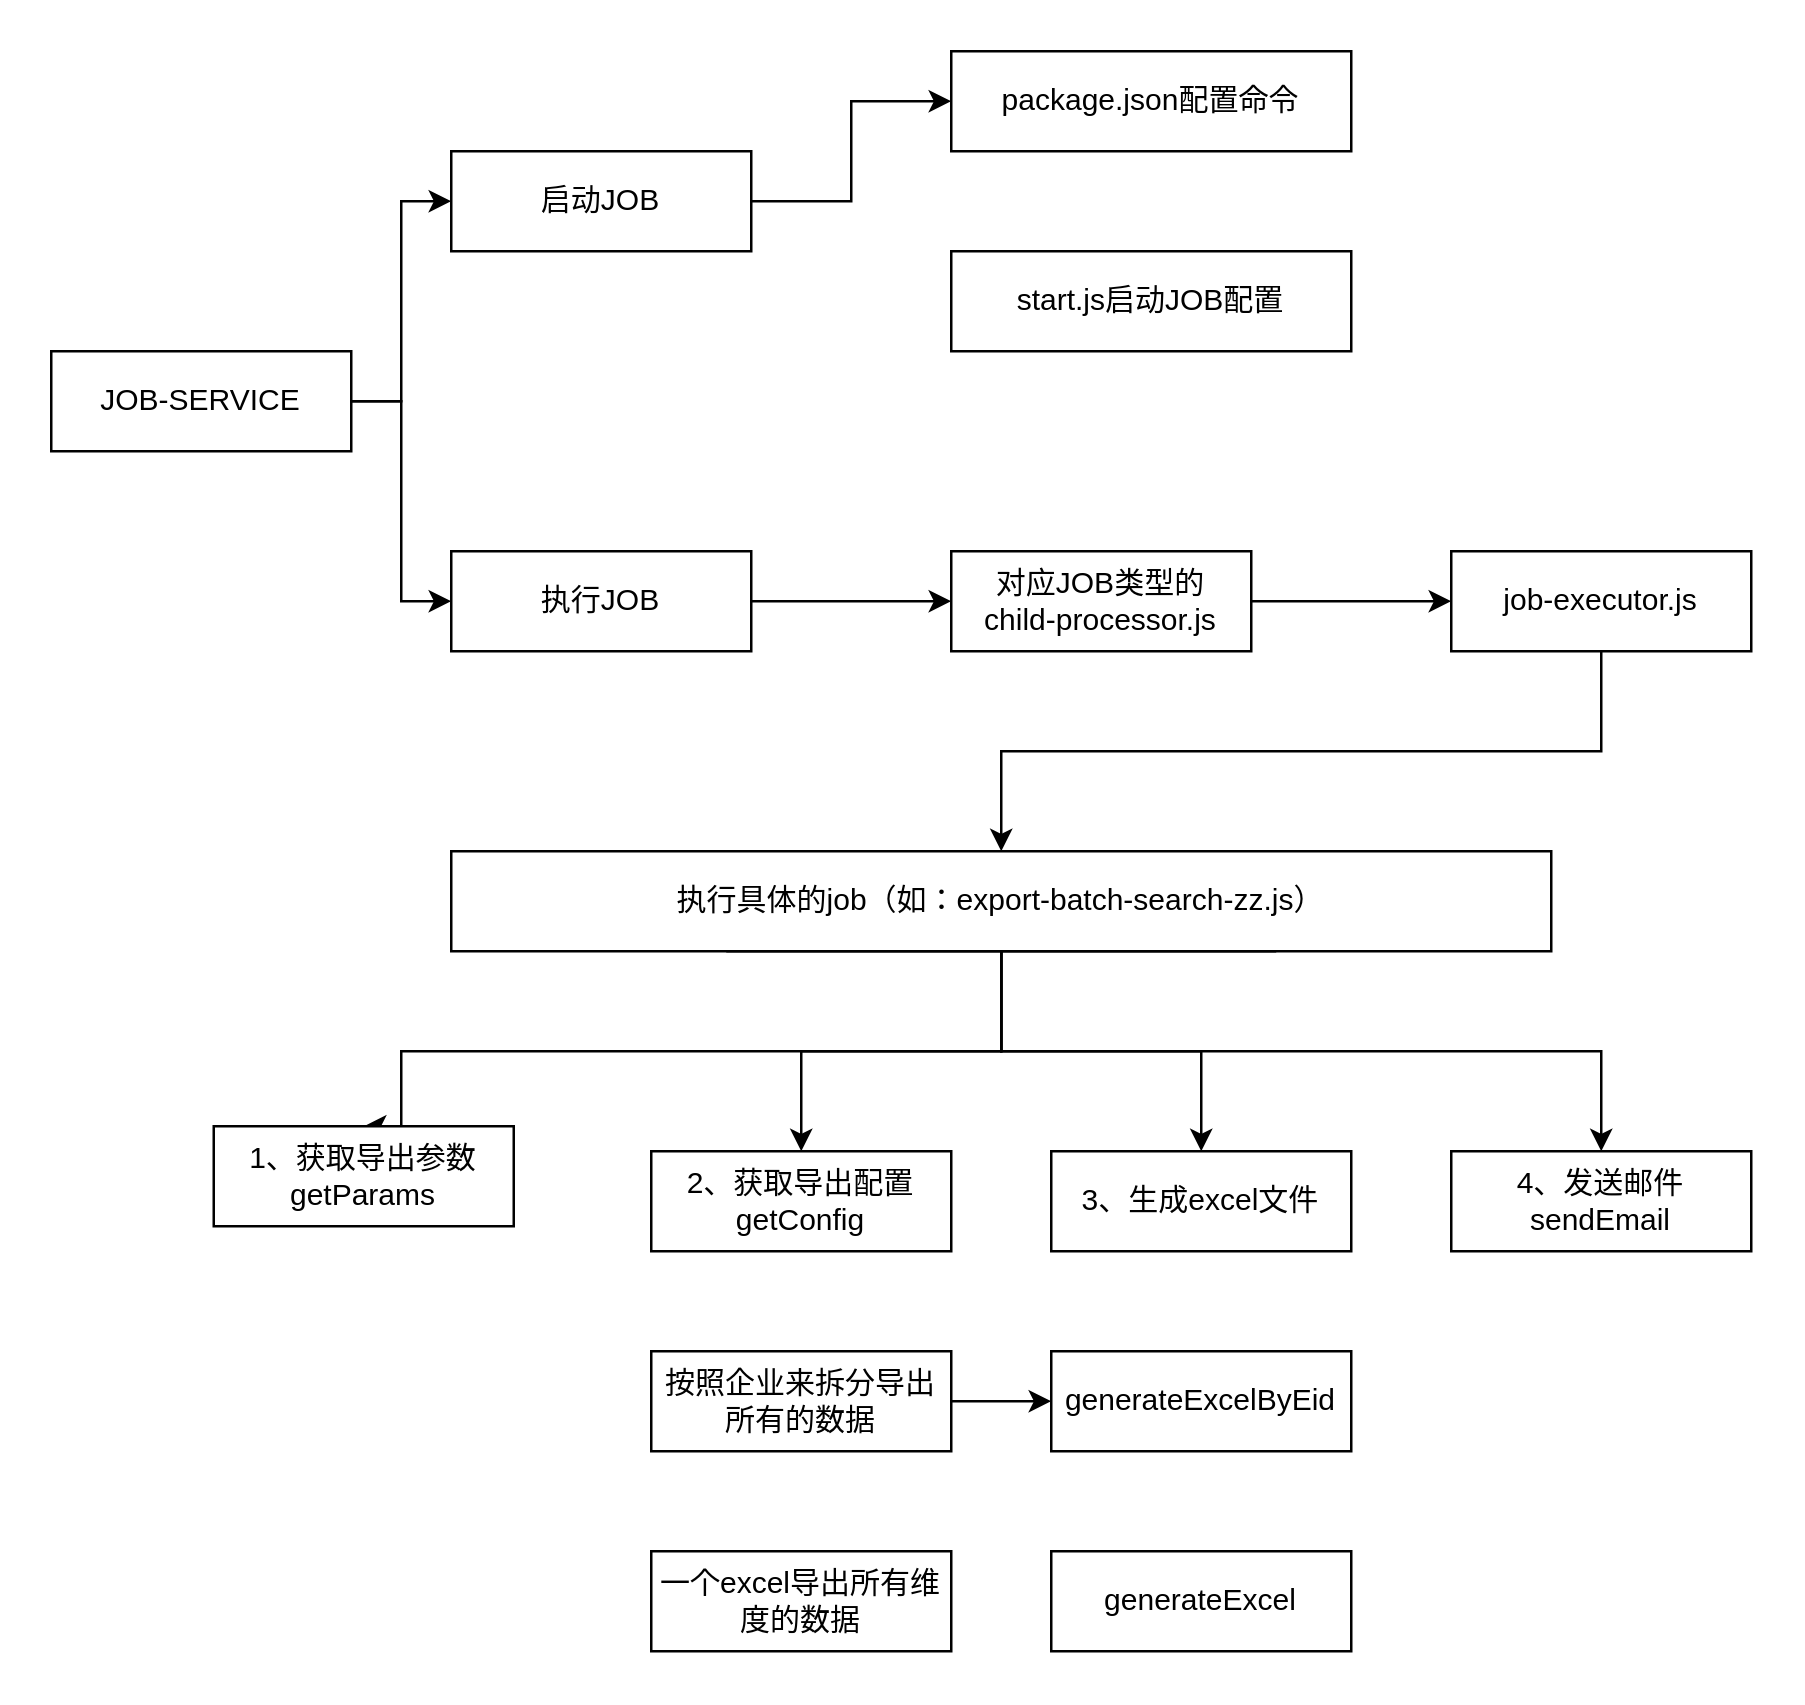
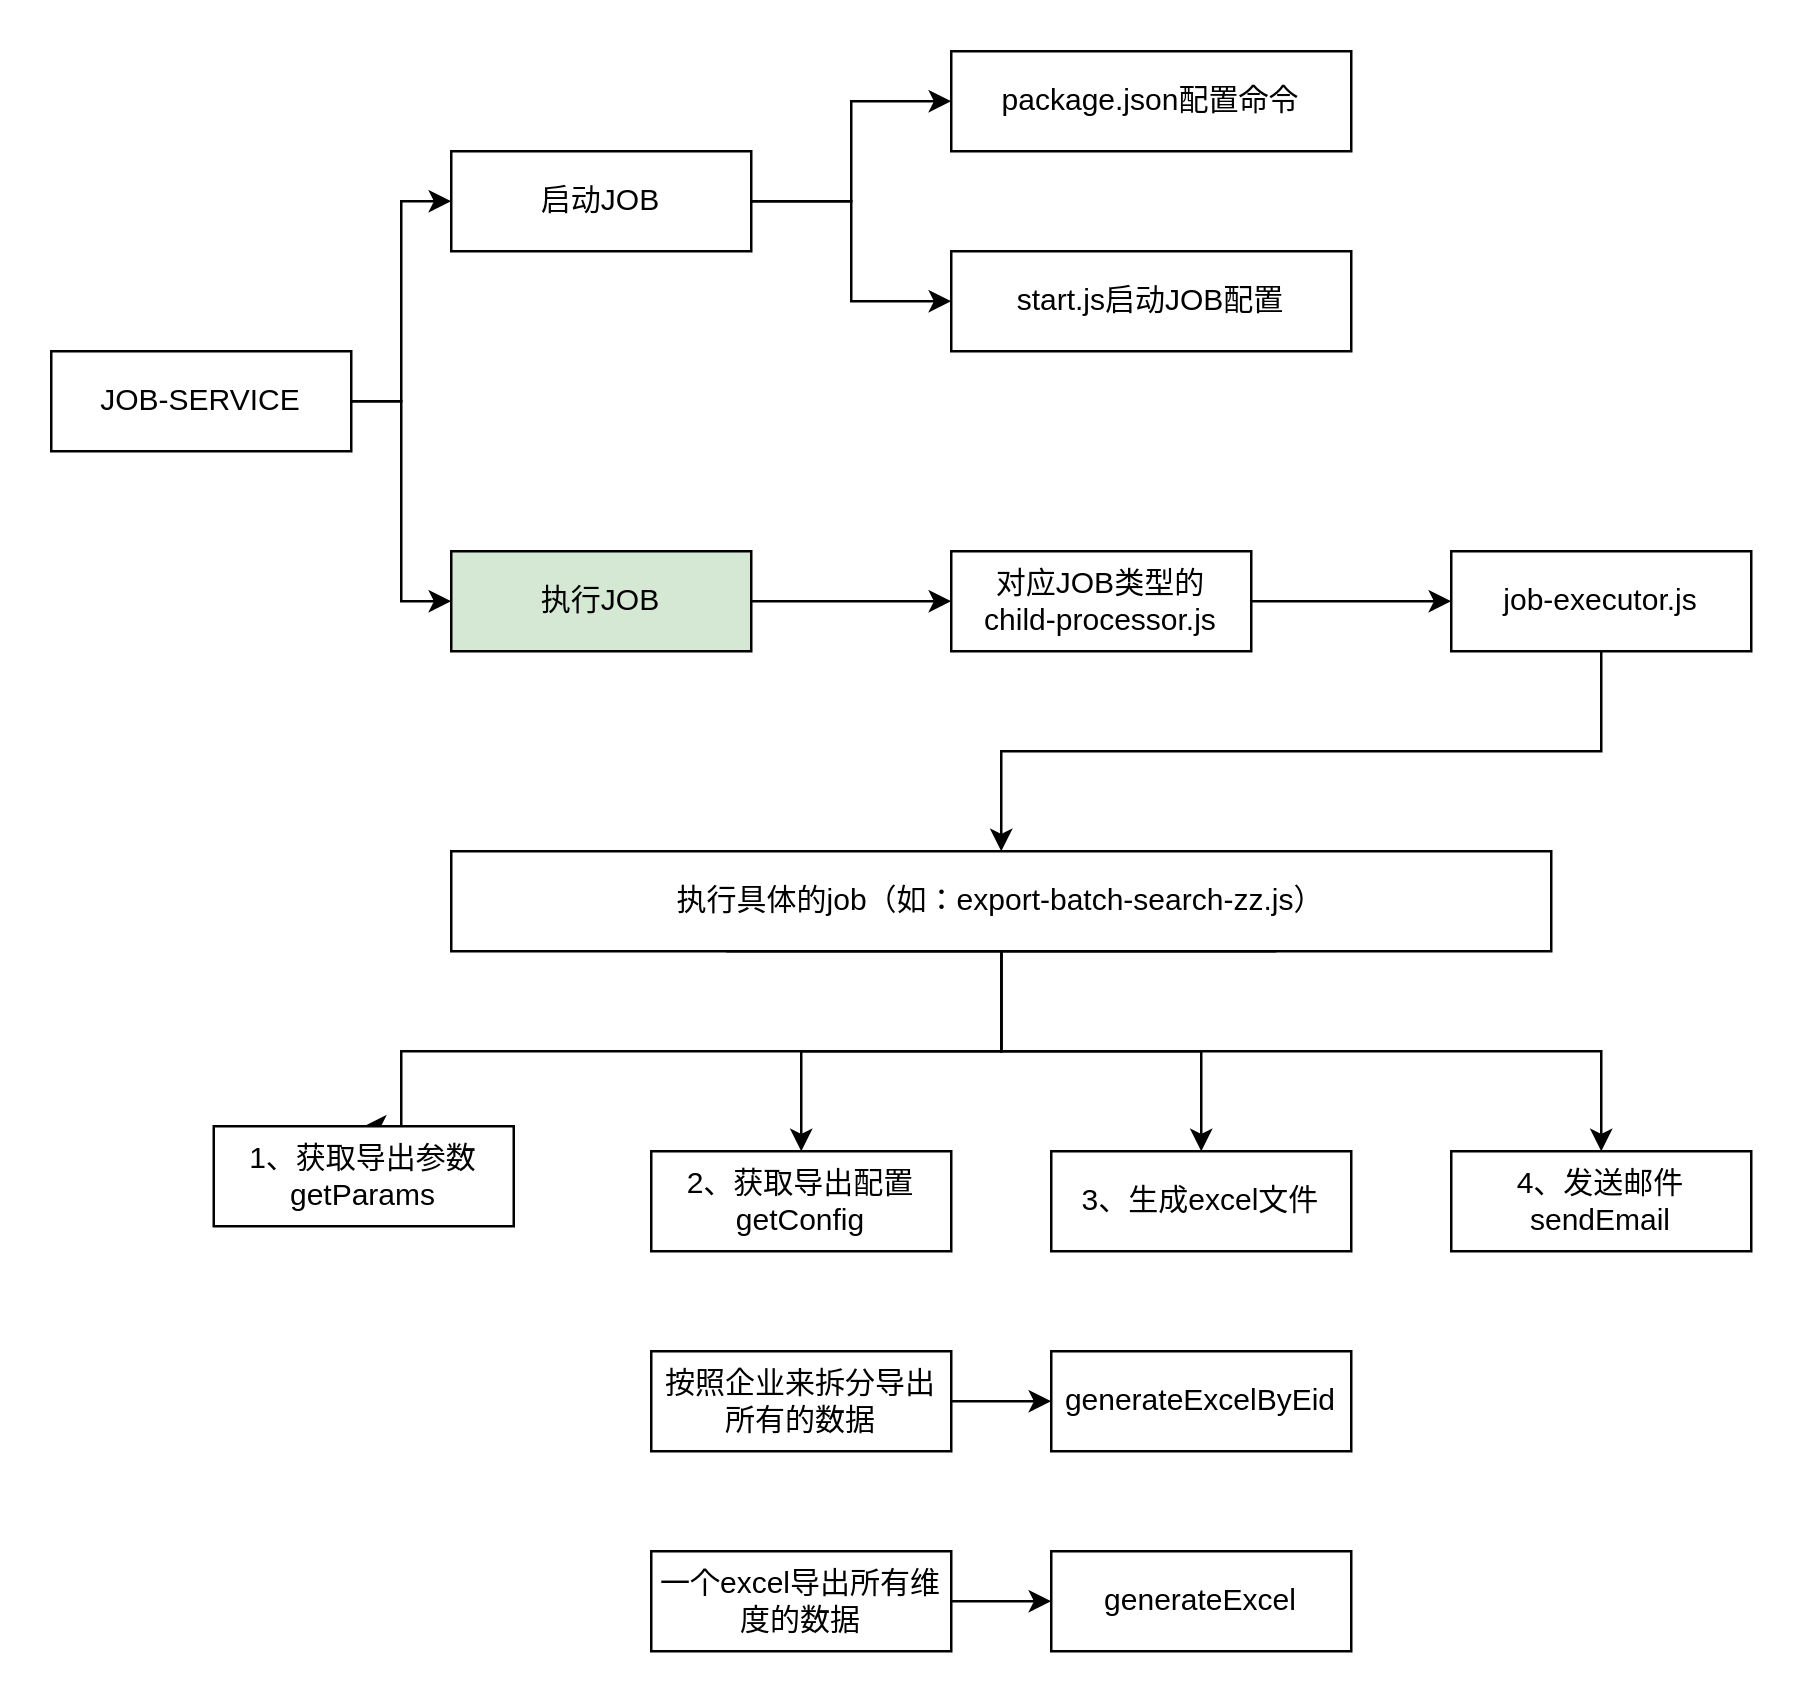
edge "启动JOB" -> "start.js启动JOB配置": added
node "执行JOB": fillcolor #ffffff -> #d5e8d4
edge "一个excel导出所有维度的数据" -> "generateExcel": added
